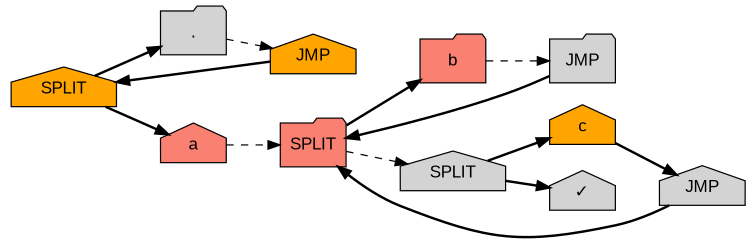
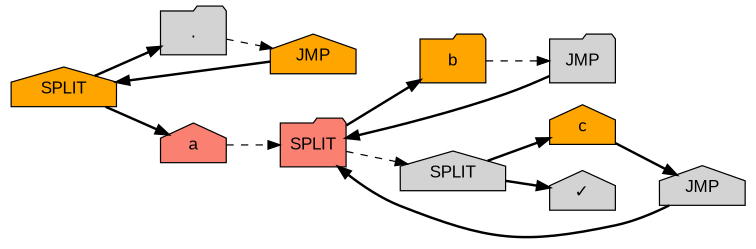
node "b": fillcolor salmon -> orange
